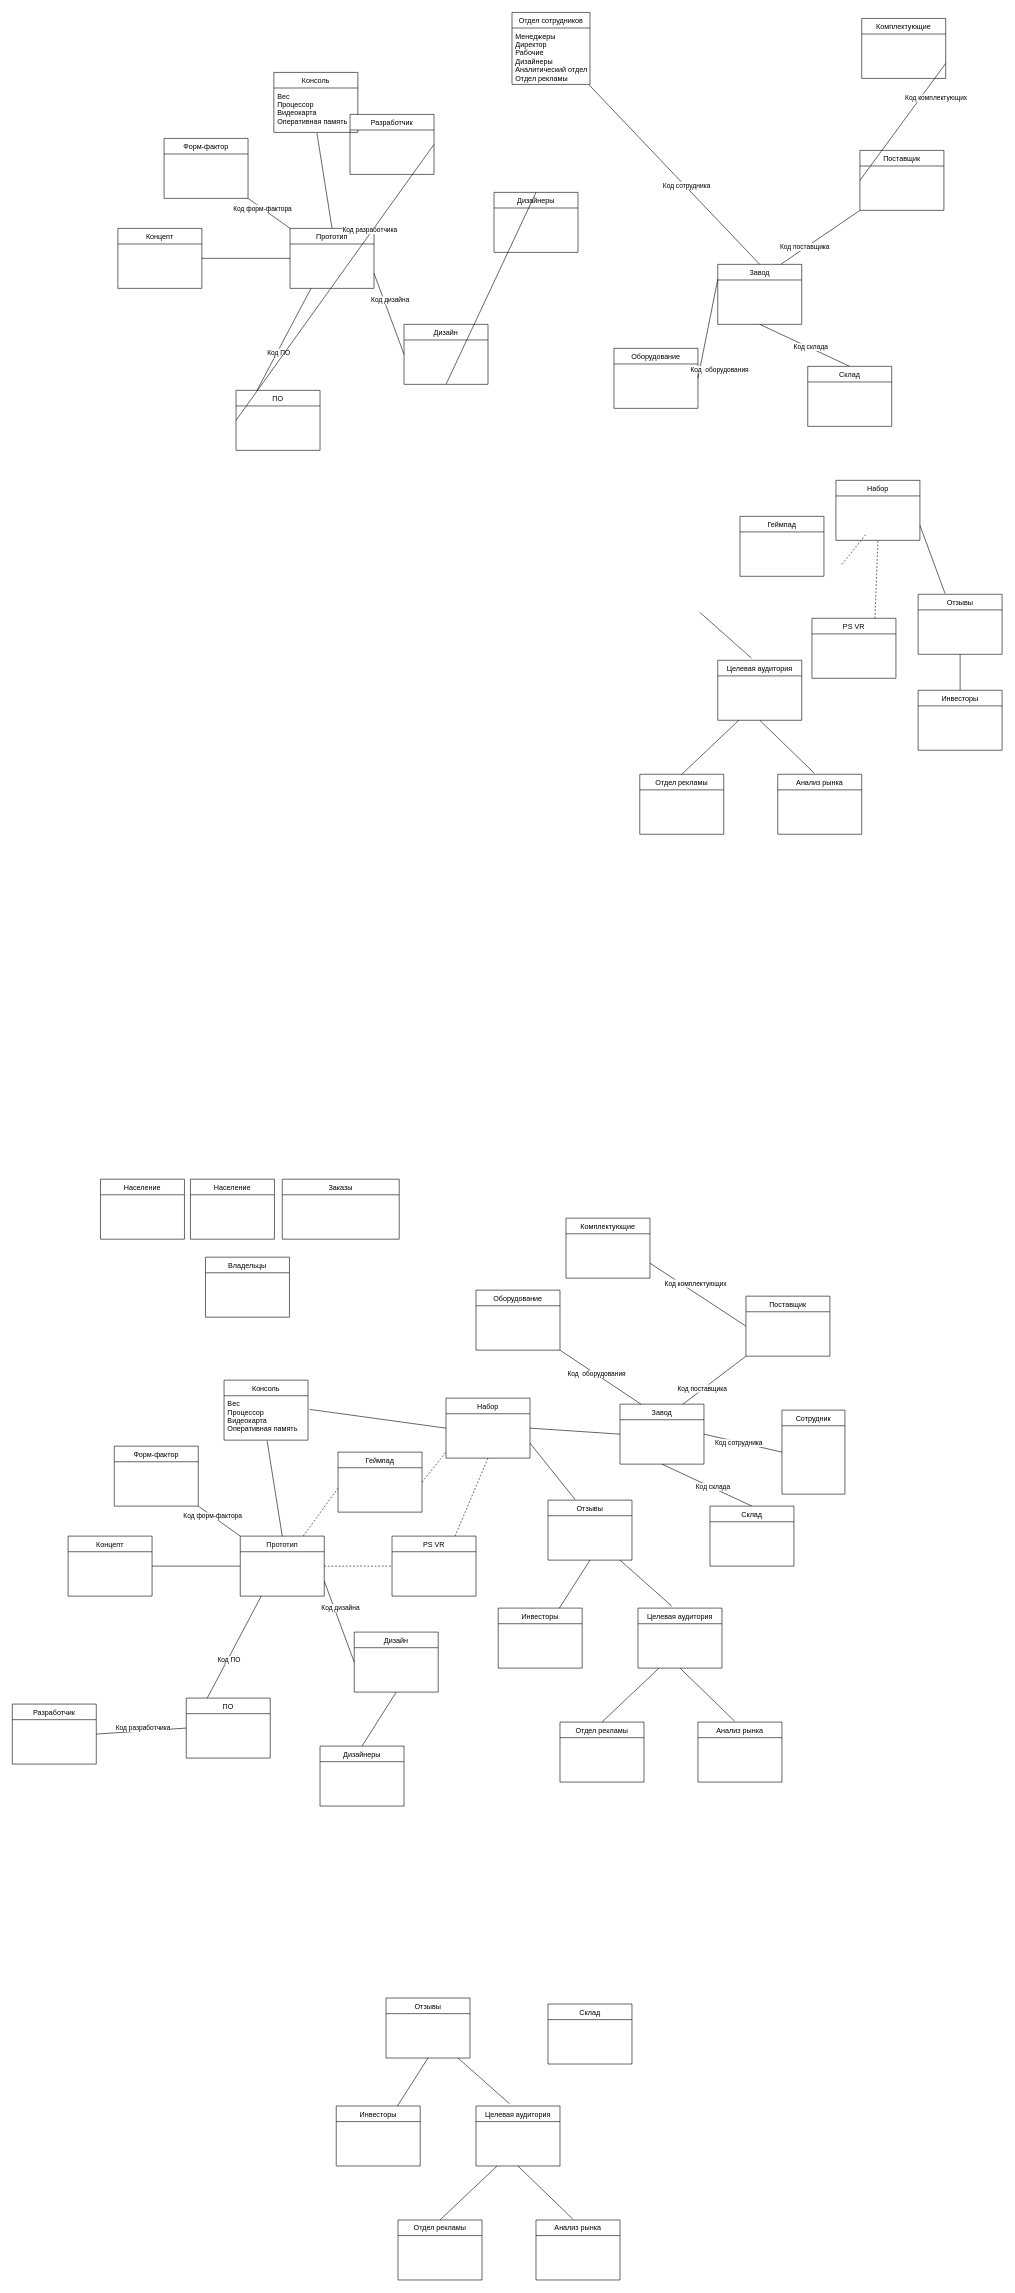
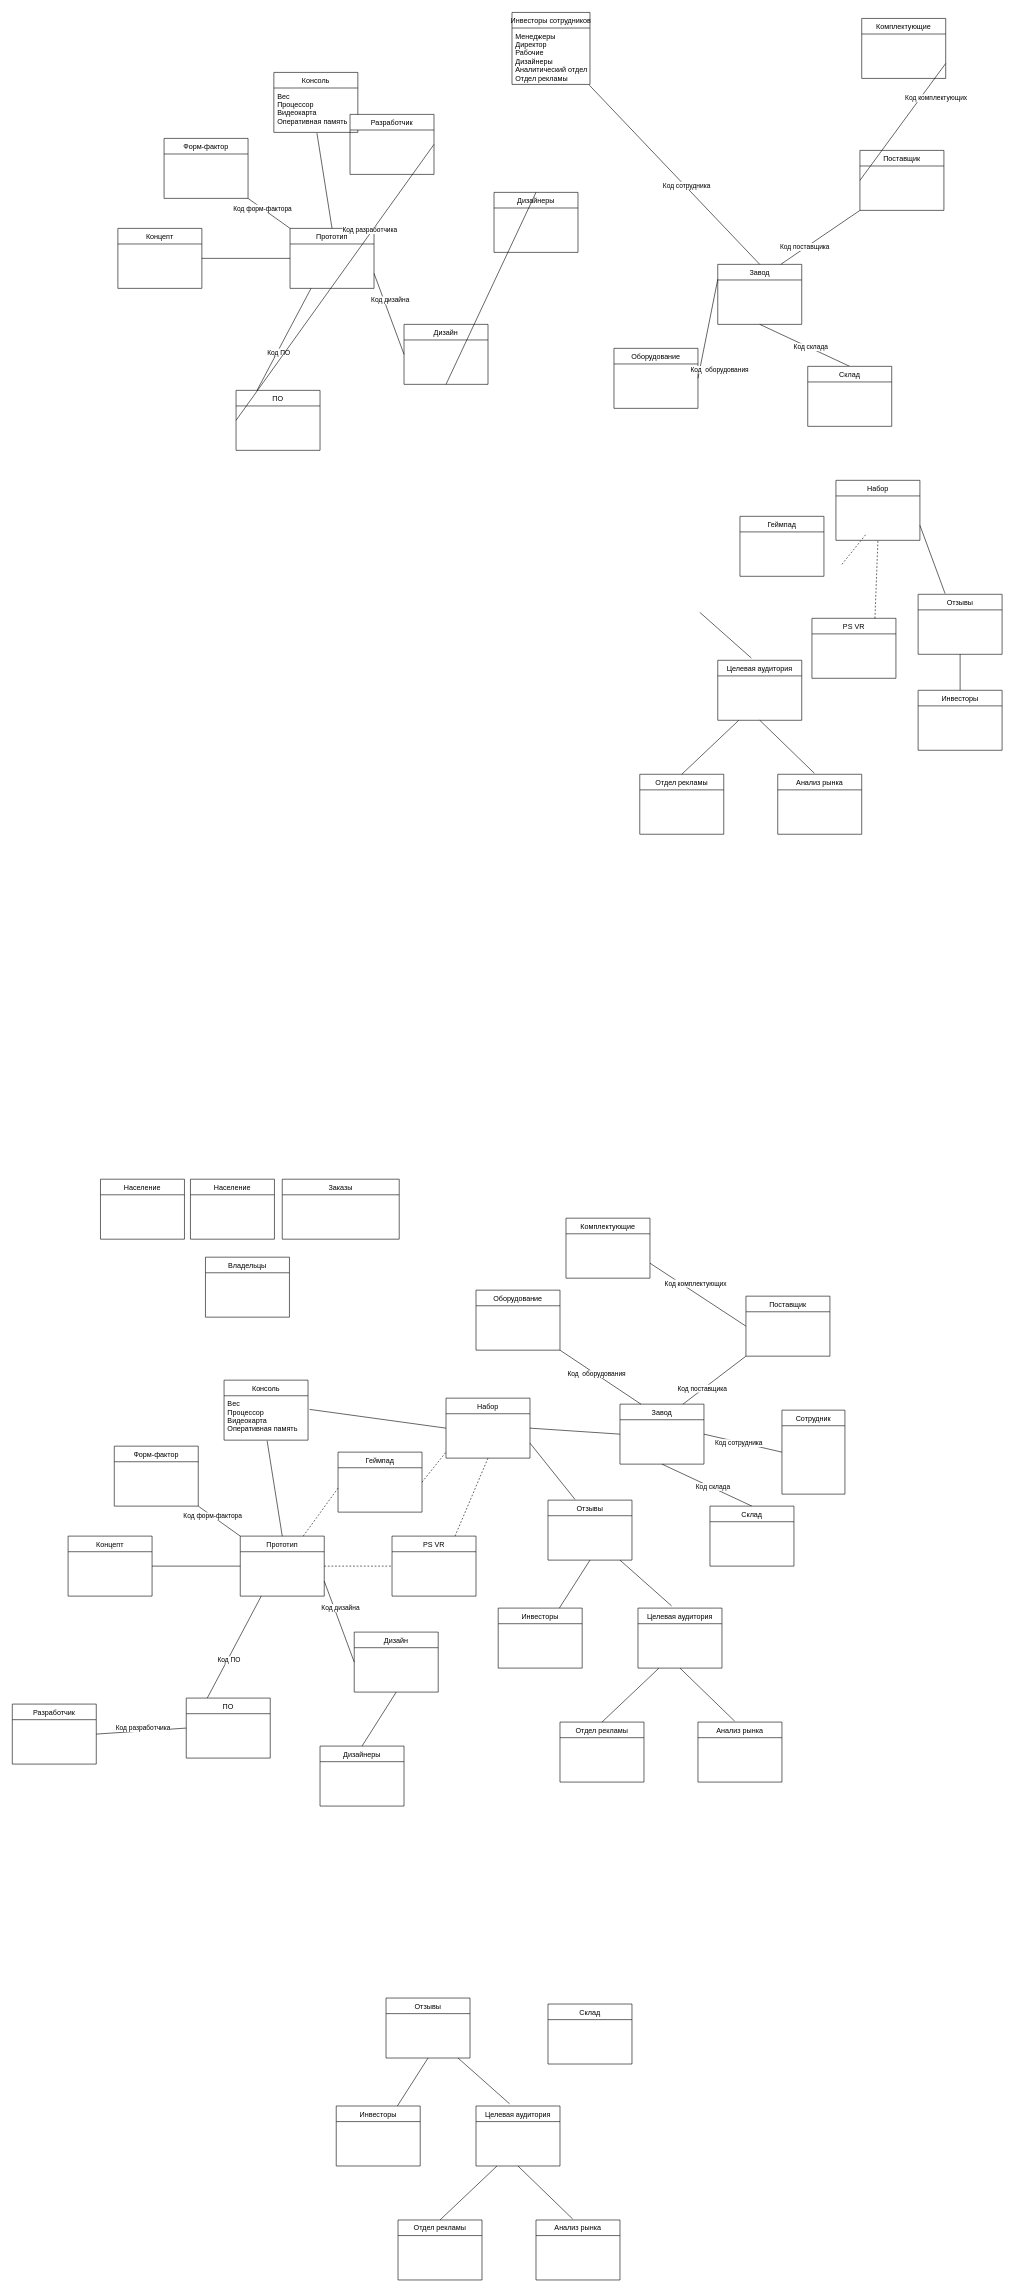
node "Отдел сотрудников": label "Отдел сотрудников" -> "Инвесторы сотрудников"
